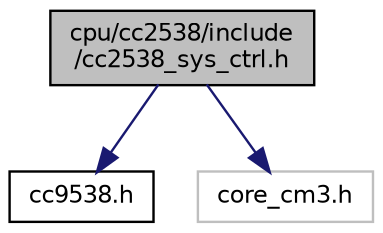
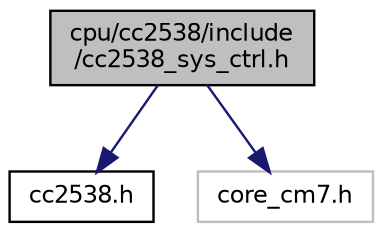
node "cc9538.h": label "cc9538.h" -> "cc2538.h"
node "core_cm3.h": label "core_cm3.h" -> "core_cm7.h"
